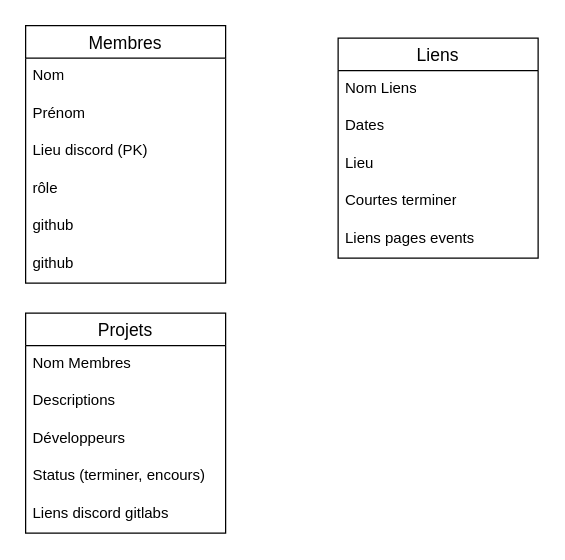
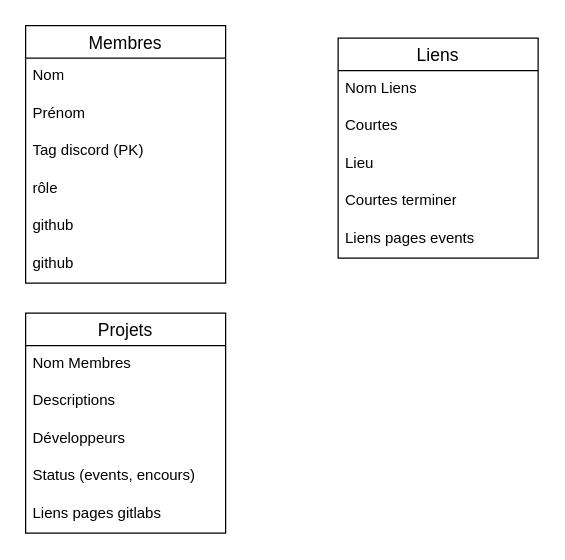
node "Dates": label "Dates" -> "Courtes"
node "Lieu discord (PK)": label "Lieu discord (PK)" -> "Tag discord (PK)"
node "Status (terminer, encours)": label "Status (terminer, encours)" -> "Status (events, encours)"
node "Liens discord gitlabs": label "Liens discord gitlabs" -> "Liens pages gitlabs"
